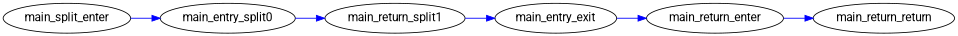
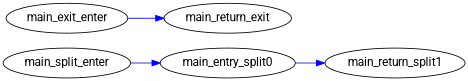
node "main_entry_exit": removed
node "main_return_enter": label "main_return_enter" -> "main_exit_enter"
node "main_return_return": label "main_return_return" -> "main_return_exit"
